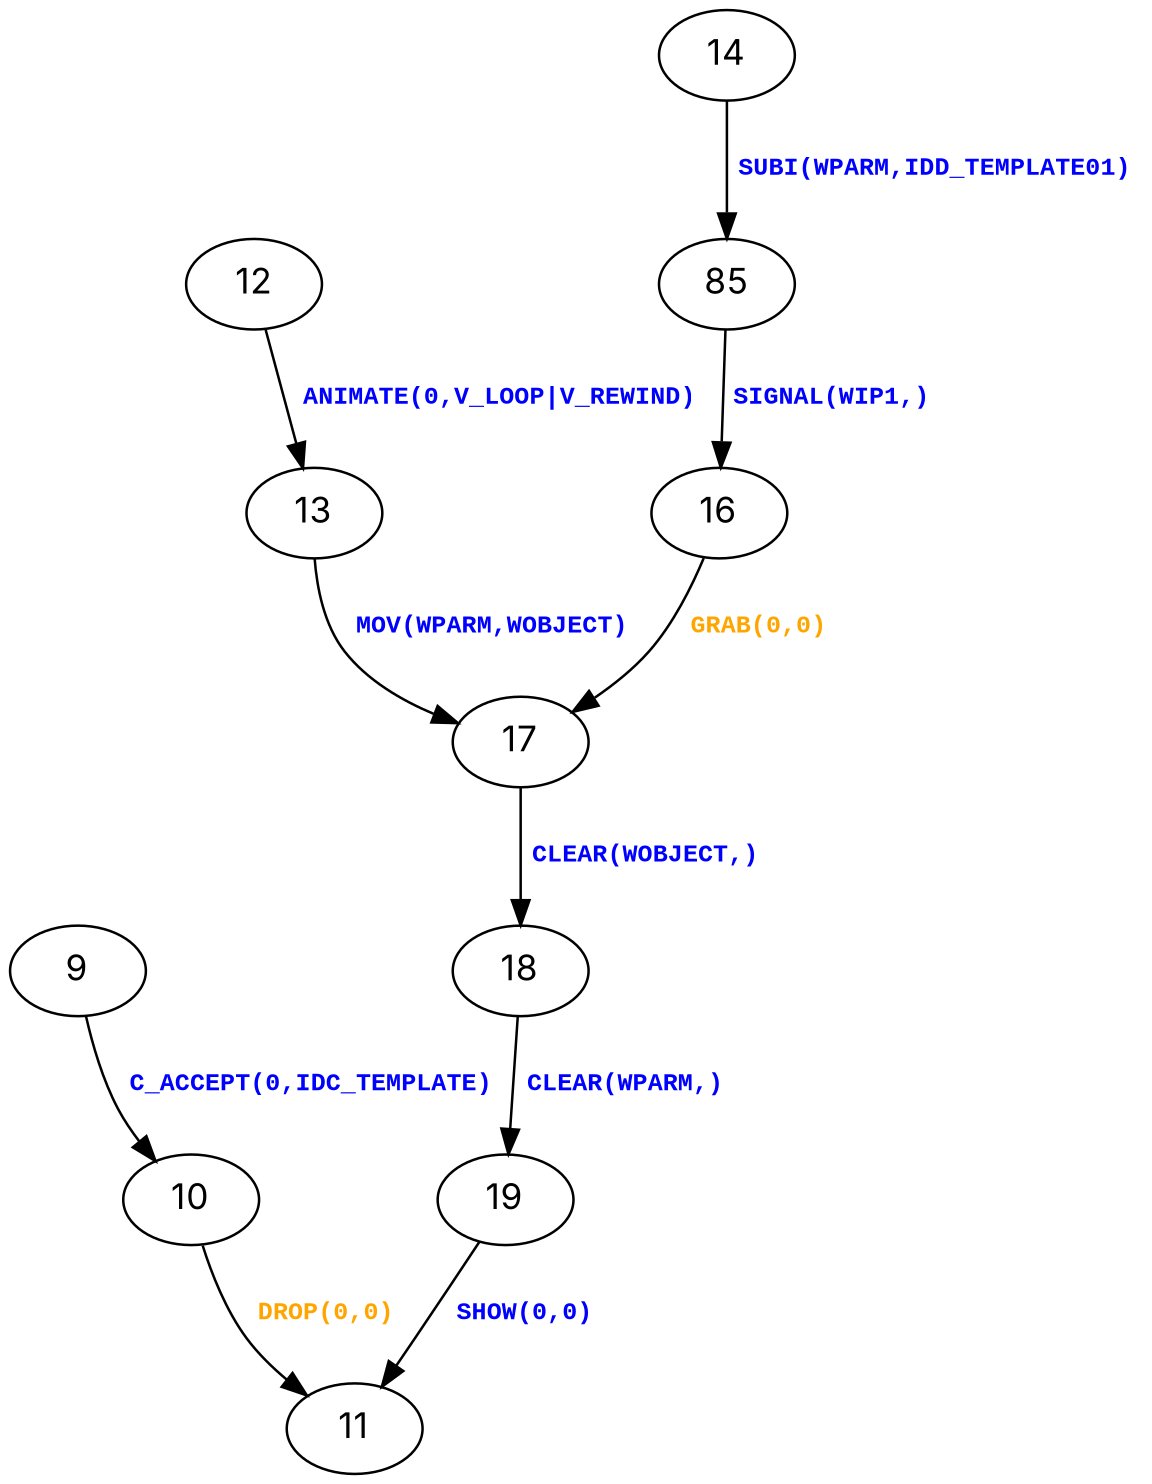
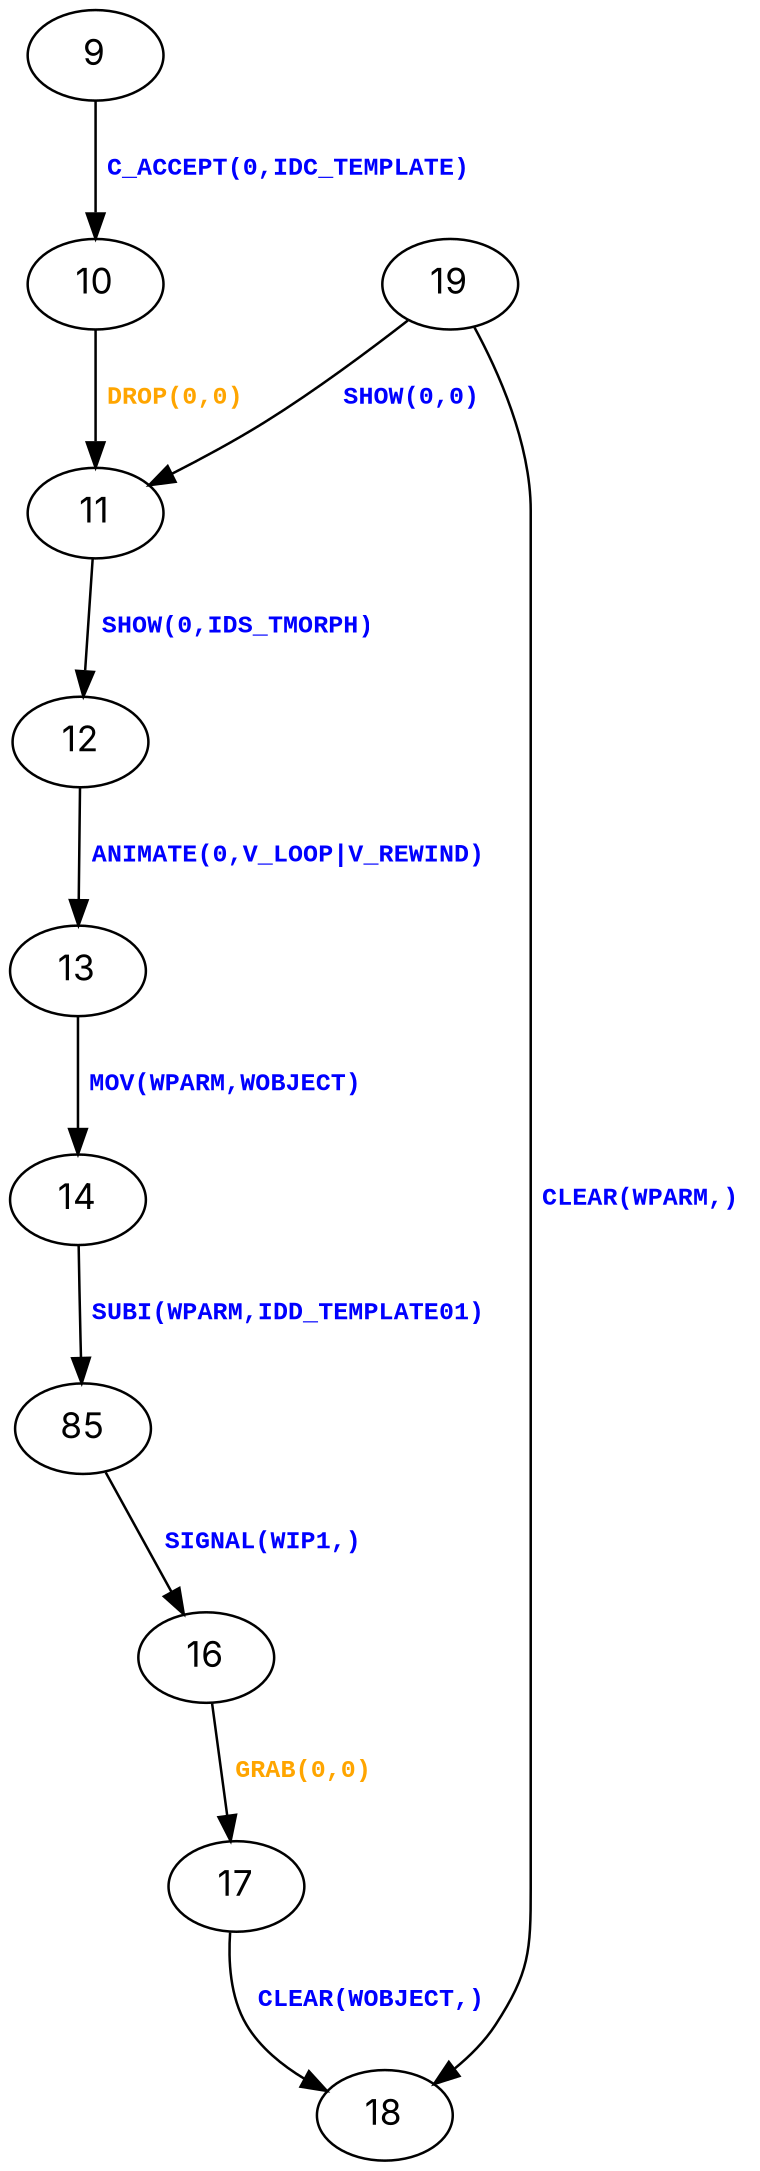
edge "11" -> "12": added, label "SHOW(0,IDS_TMORPH)"
edge "13" -> "17": now "13" -> "14"
edge "18" -> "19": reversed
